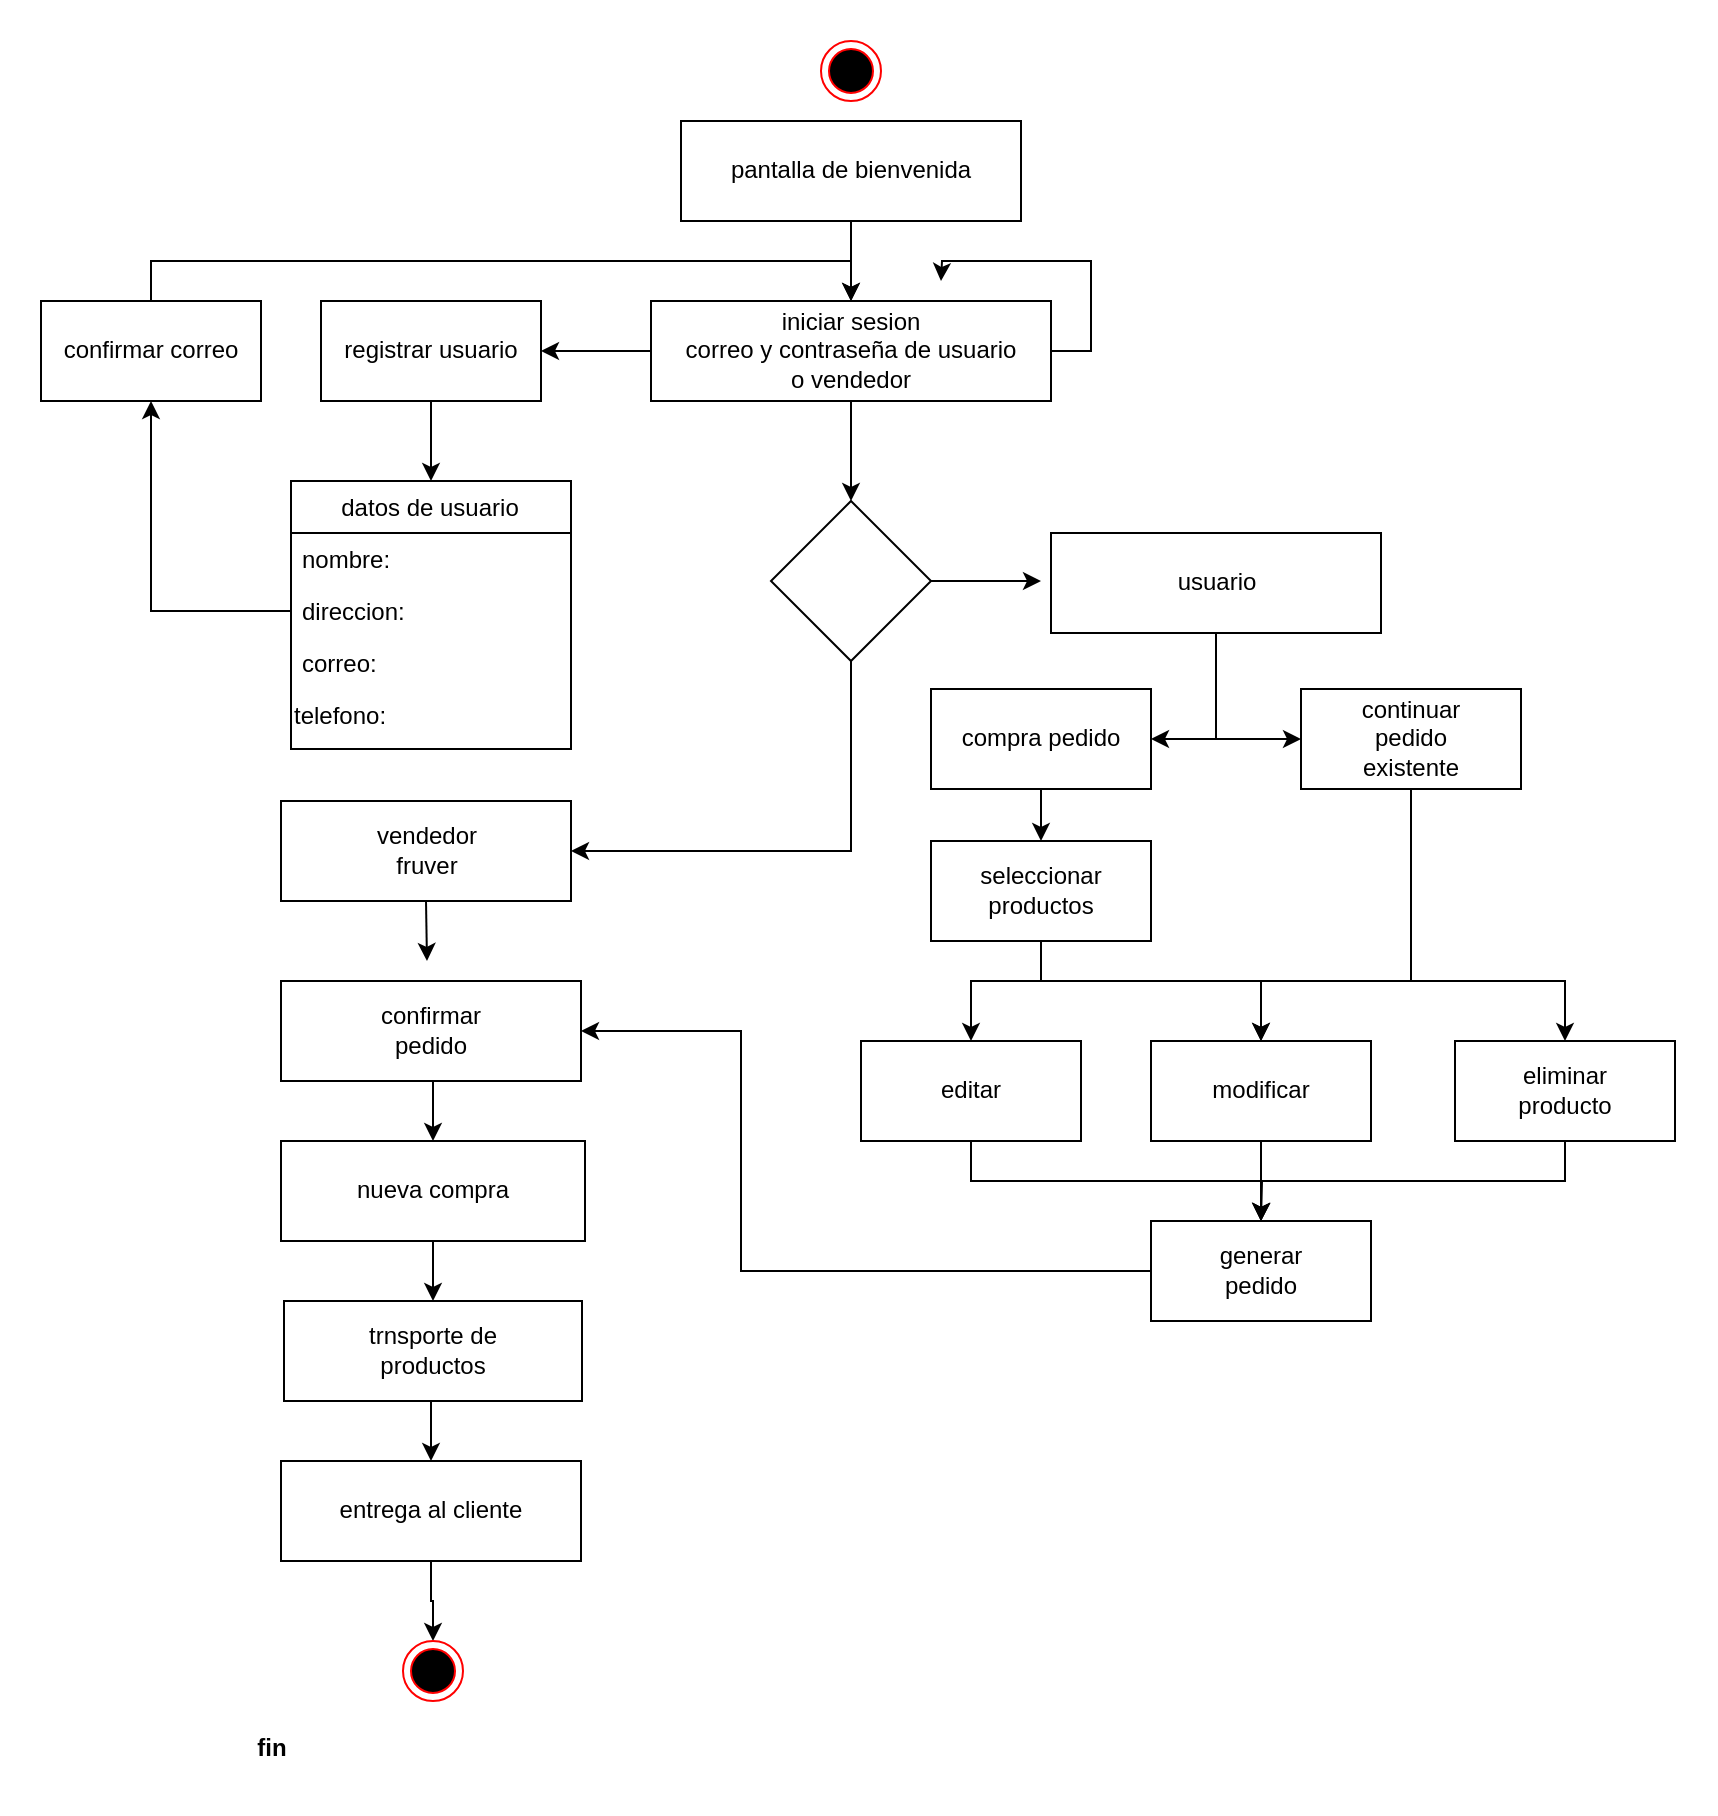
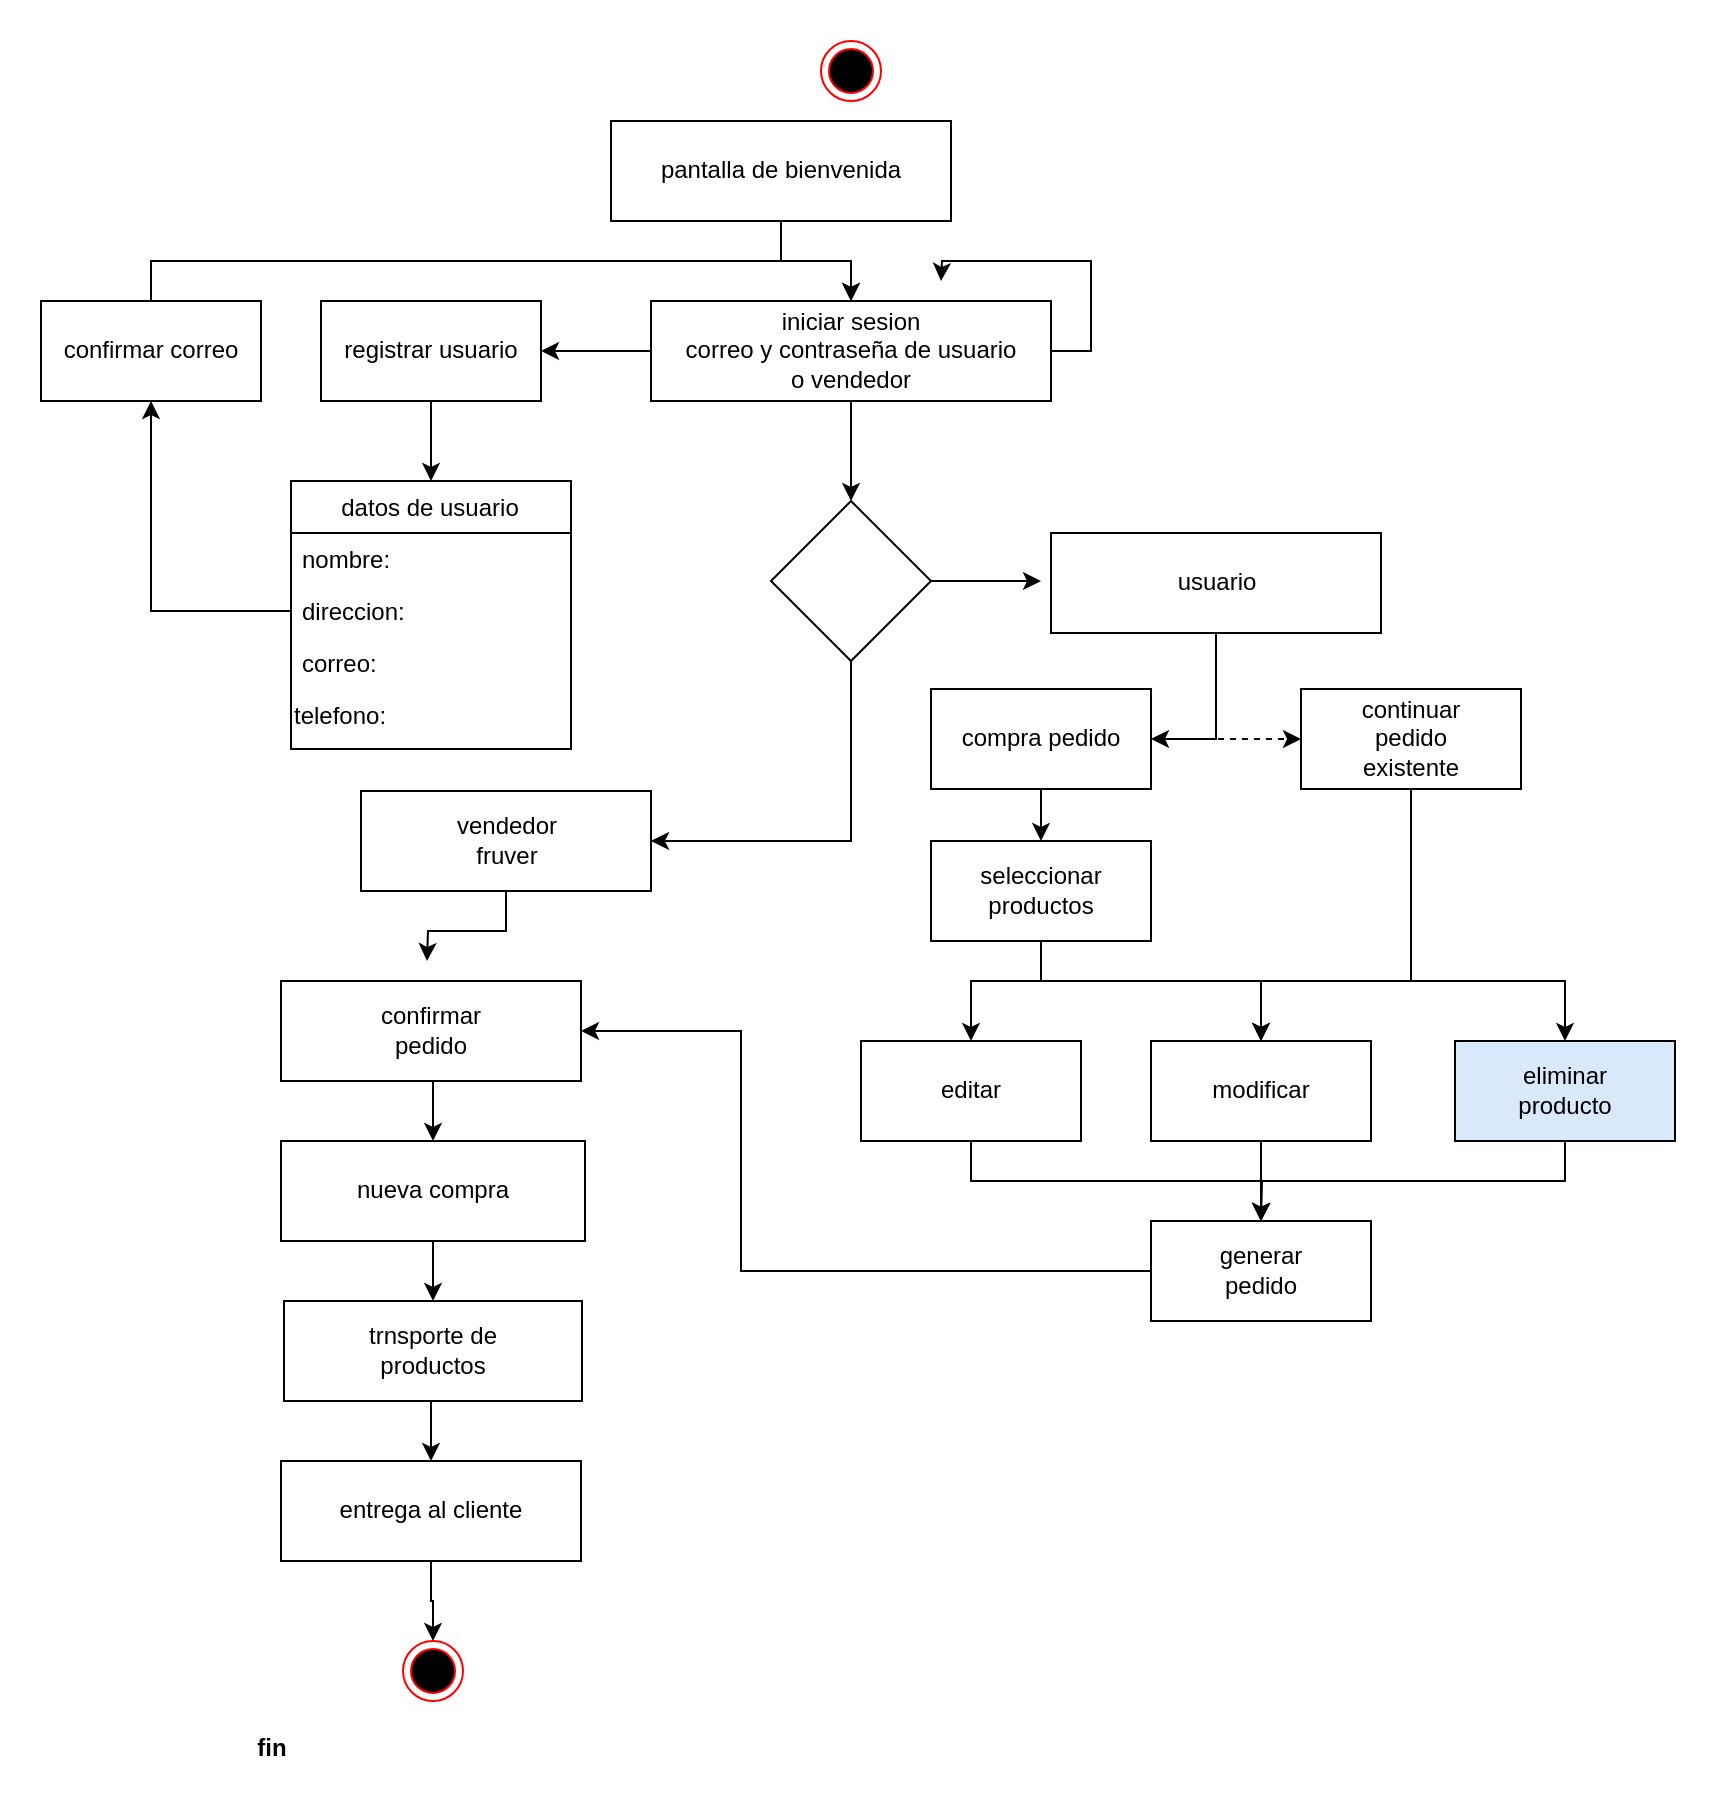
node "pantalla de bienvenida": moved (851, 171) -> (781, 171)
edge "usuario" -> "continuar pedido existente": style solid -> dashed
node "vendedor fruver": moved (426, 851) -> (506, 841)
node "eliminar producto": fillcolor #ffffff -> #dae8fc
